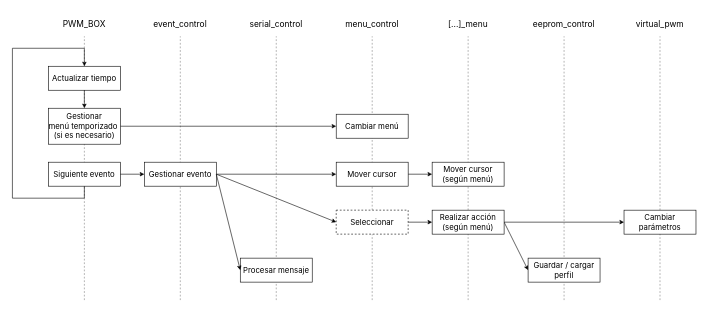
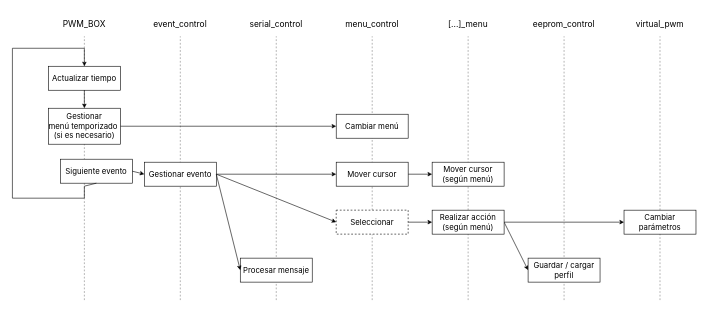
node "Siguiente evento": moved (84, 174) -> (96, 171)
